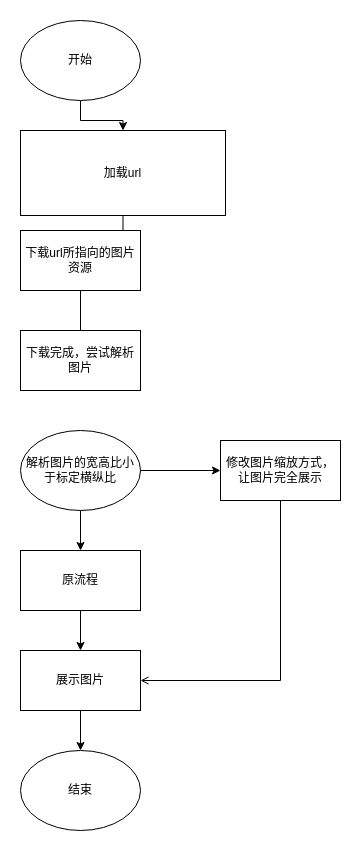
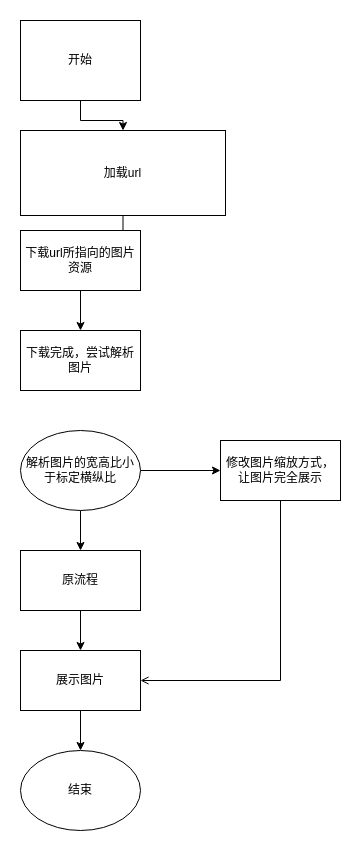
node "开始": shape ellipse -> rectangle
edge "下载url所指向的图片资源" -- "下载完成，尝试解析图片": arrowhead none -> classic
